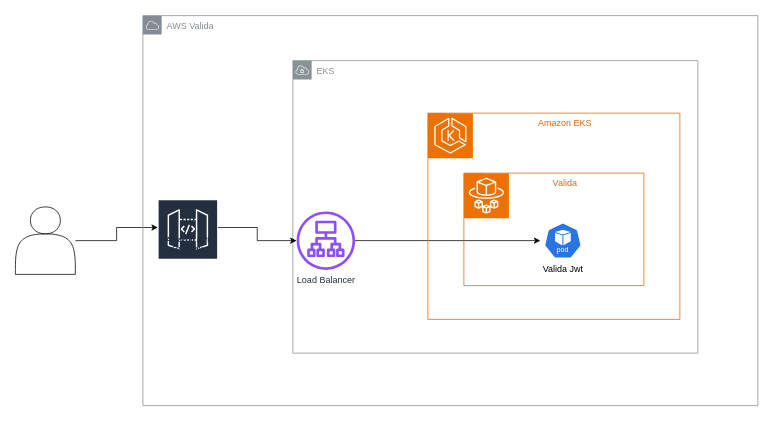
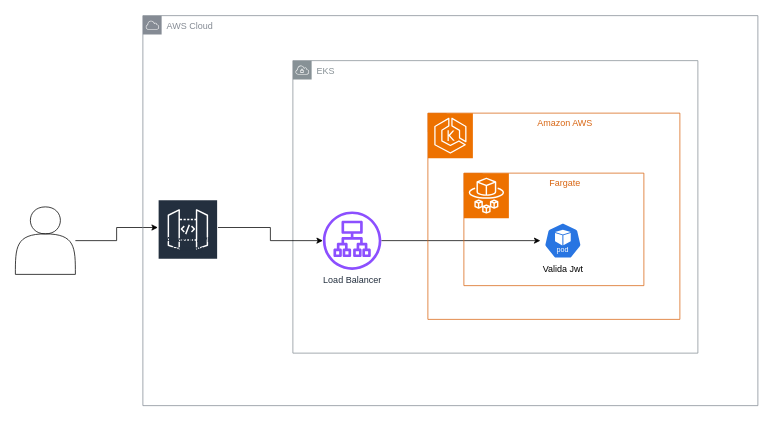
node "AWS Valida": label "AWS Valida" -> "AWS Cloud"
node "Amazon EKS": label "Amazon EKS" -> "Amazon AWS"
node "Valida": label "Valida" -> "Fargate"
node "Load Balancer": moved (326, 240) -> (352, 240)
